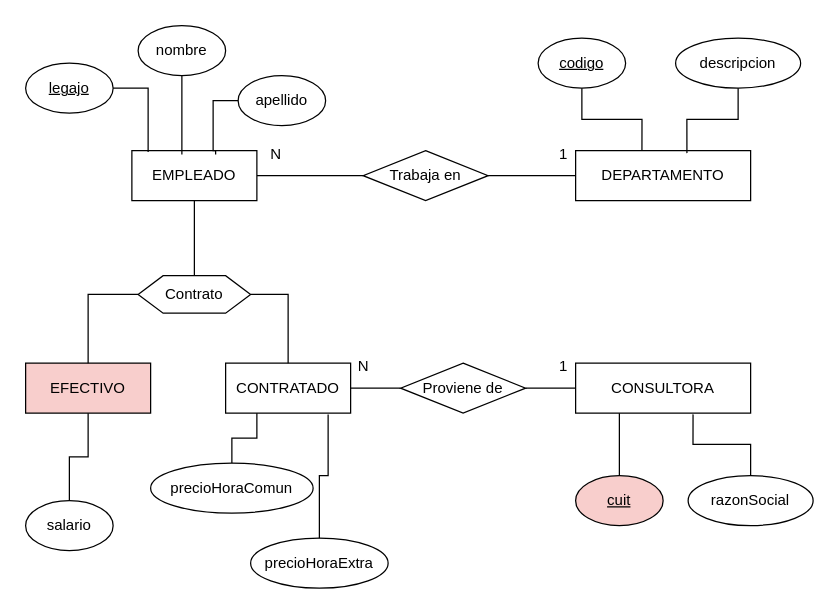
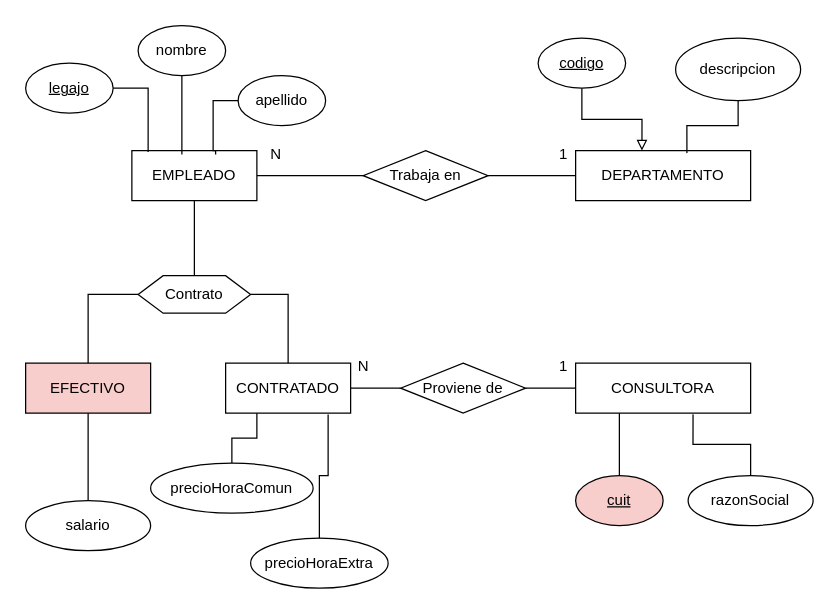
node "descripcion": size 125x50 -> 125x63
edge "codigo" -- "DEPARTAMENTO": arrowhead none -> block
node "salario": size 88x50 -> 125x50
